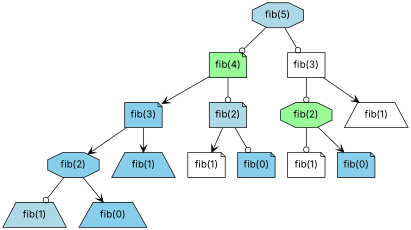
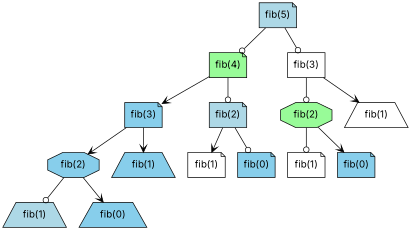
node "fib(5)": shape octagon -> note
